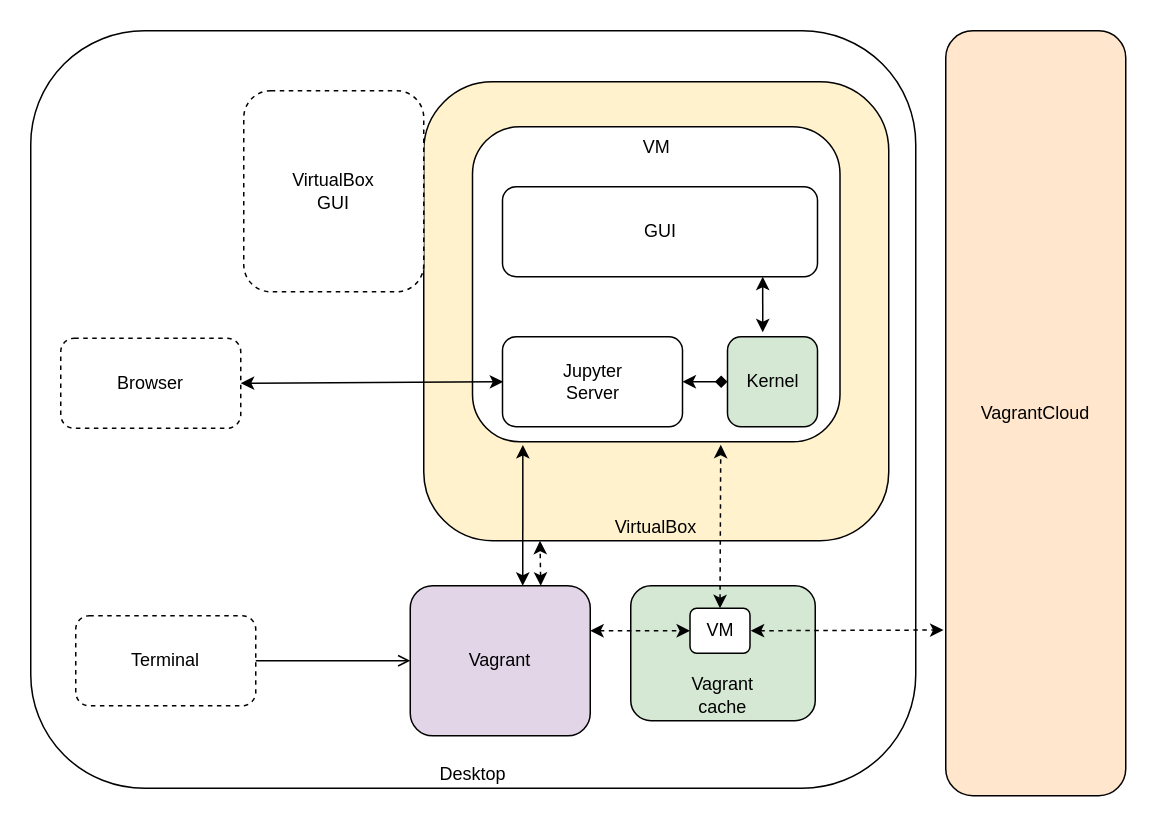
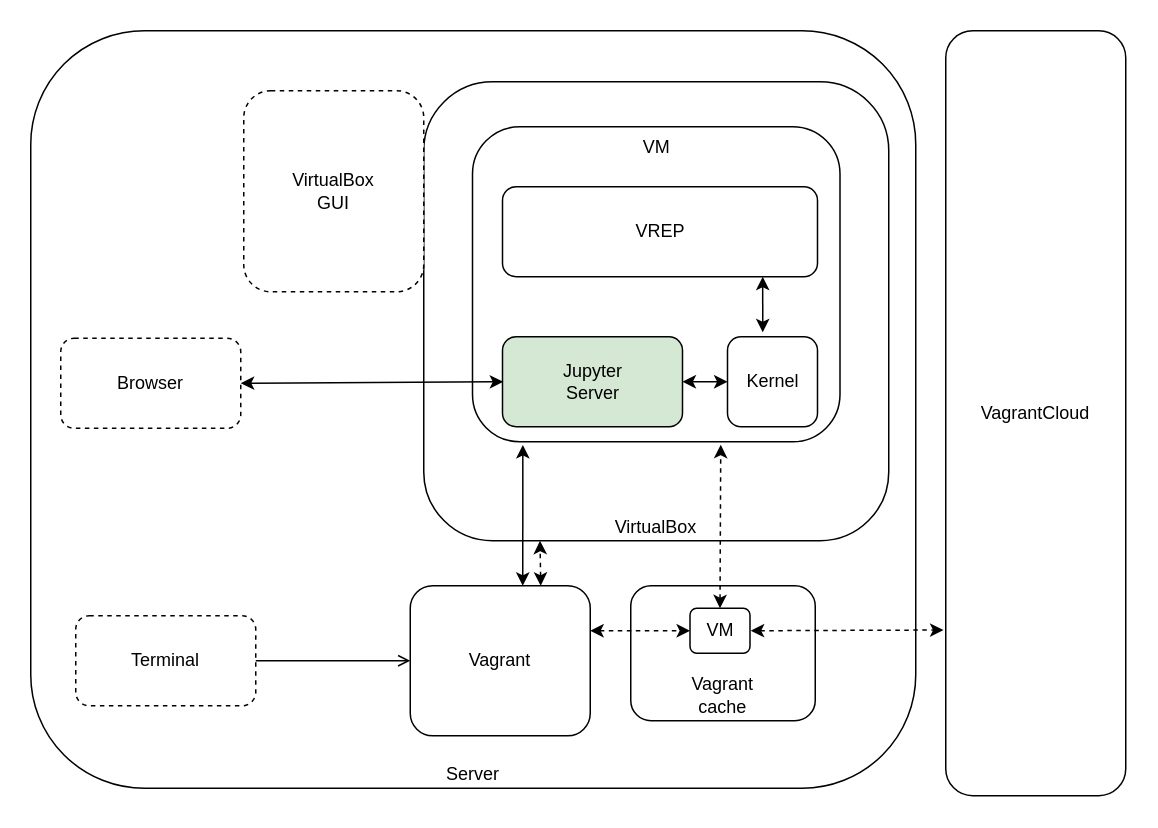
node "GUI": label "GUI" -> "VREP"
node "Jupyter Server": fillcolor #ffffff -> #d5e8d4
edge "Jupyter Server" -- "Kernel": arrowhead diamond -> classic
node "Kernel": fillcolor #d5e8d4 -> #ffffff
node "VagrantCloud": fillcolor #ffe6cc -> #ffffff
node "VirtualBox": fillcolor #fff2cc -> #ffffff
node "Vagrant": fillcolor #e1d5e7 -> #ffffff
node "Vagrant cache": fillcolor #d5e8d4 -> #ffffff
node "Desktop": label "Desktop" -> "Server"
